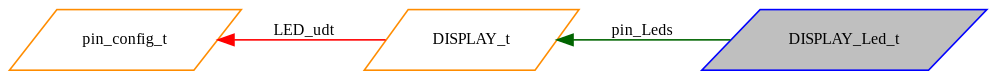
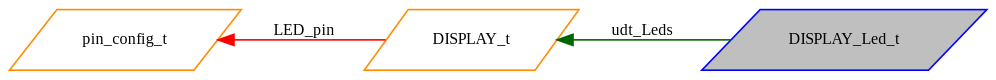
edge "DISPLAY_t" -> "pin_config_t": label " LED_udt" -> " LED_pin"
edge "DISPLAY_Led_t" -> "DISPLAY_t": label " pin_Leds" -> " udt_Leds"
